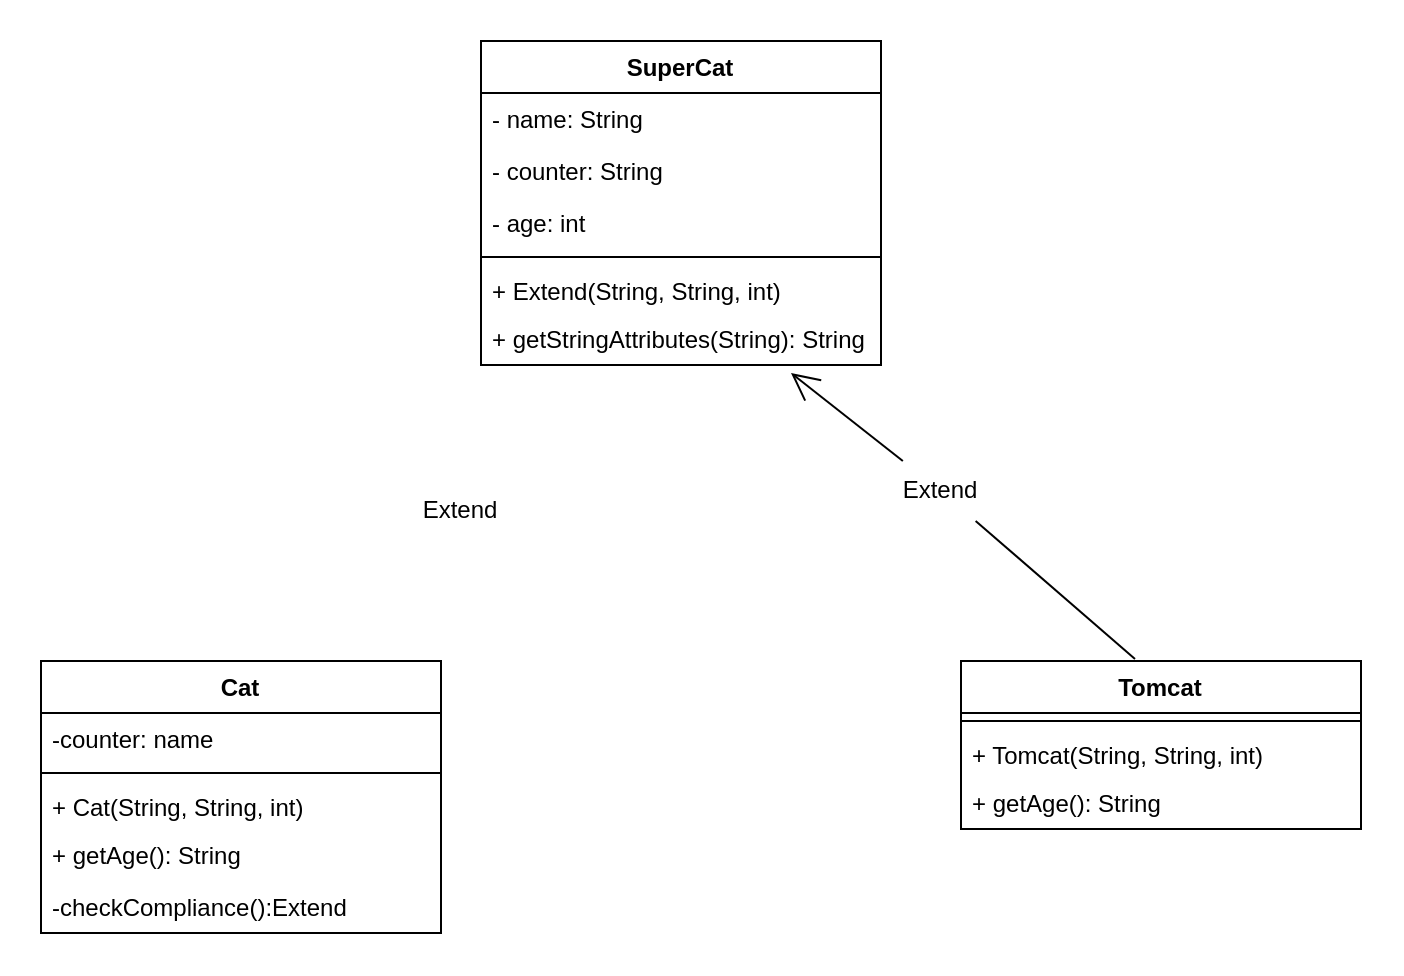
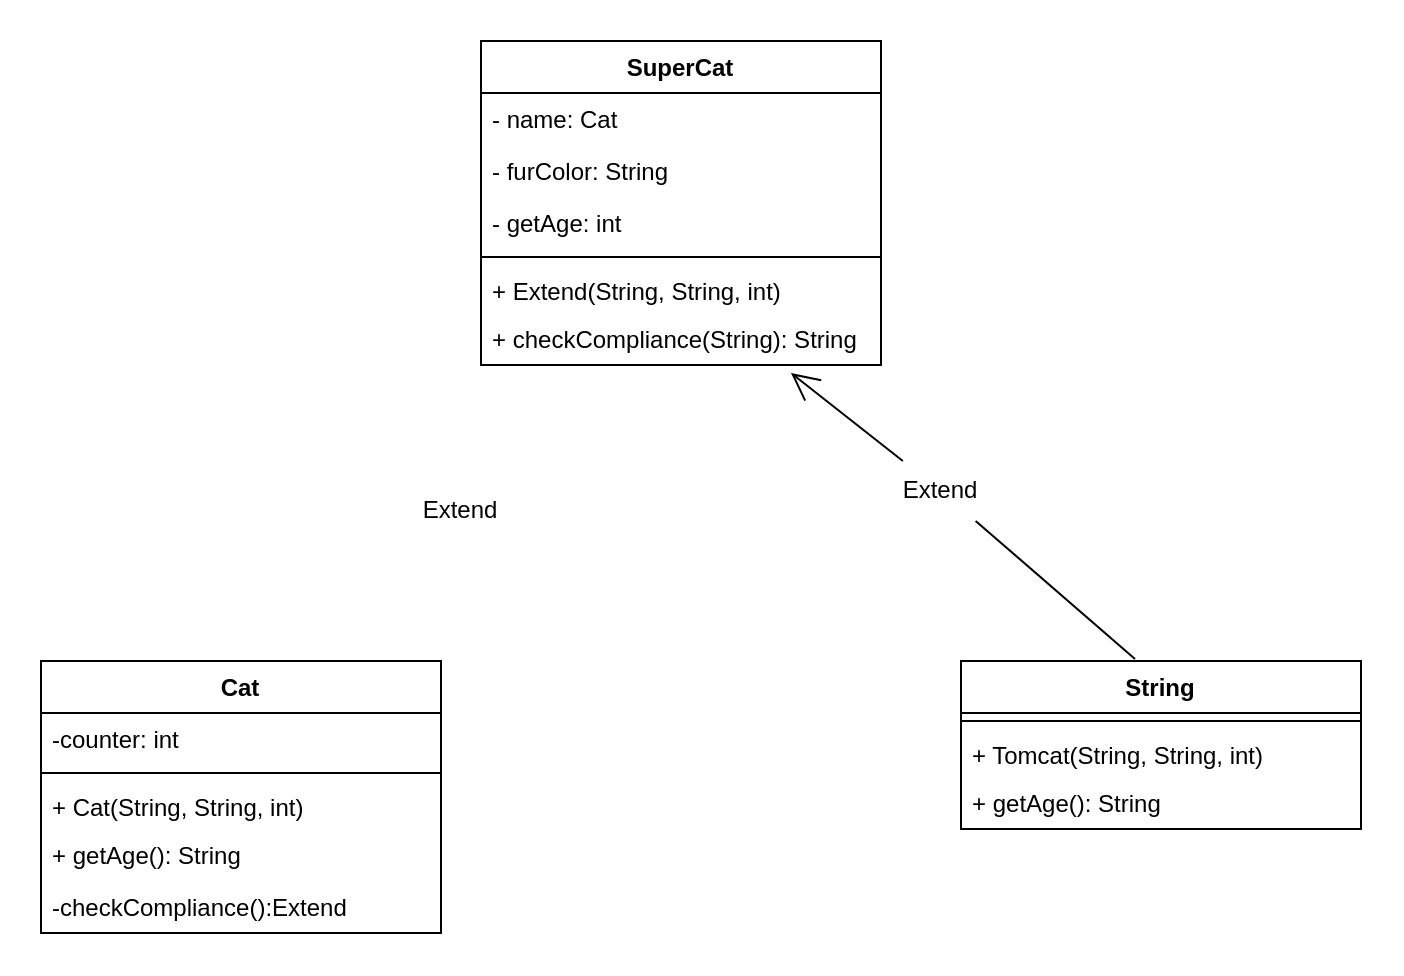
node "- name: String": label "- name: String" -> "- name: Cat"
node "- counter: String": label "- counter: String" -> "- furColor: String"
node "- age: int": label "- age: int" -> "- getAge: int"
node "+ getStringAttributes(String): String": label "+ getStringAttributes(String): String" -> "+ checkCompliance(String): String"
node "Tomcat": label "Tomcat" -> "String"
node "-counter: name": label "-counter: name" -> "-counter: int"
